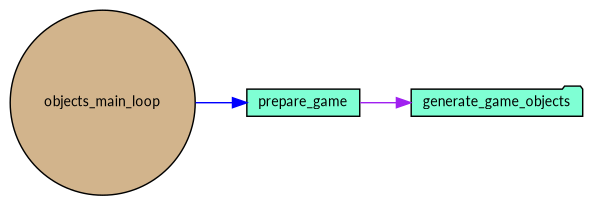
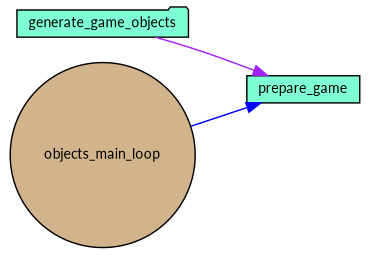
edge "prepare_game" -> "generate_game_objects": reversed
